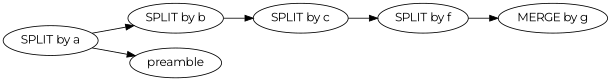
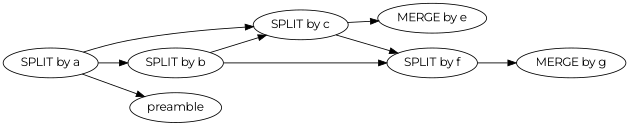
node "MERGE by e": added
edge "SPLIT by a" -> "SPLIT by c": added
edge "SPLIT by b" -> "SPLIT by f": added
